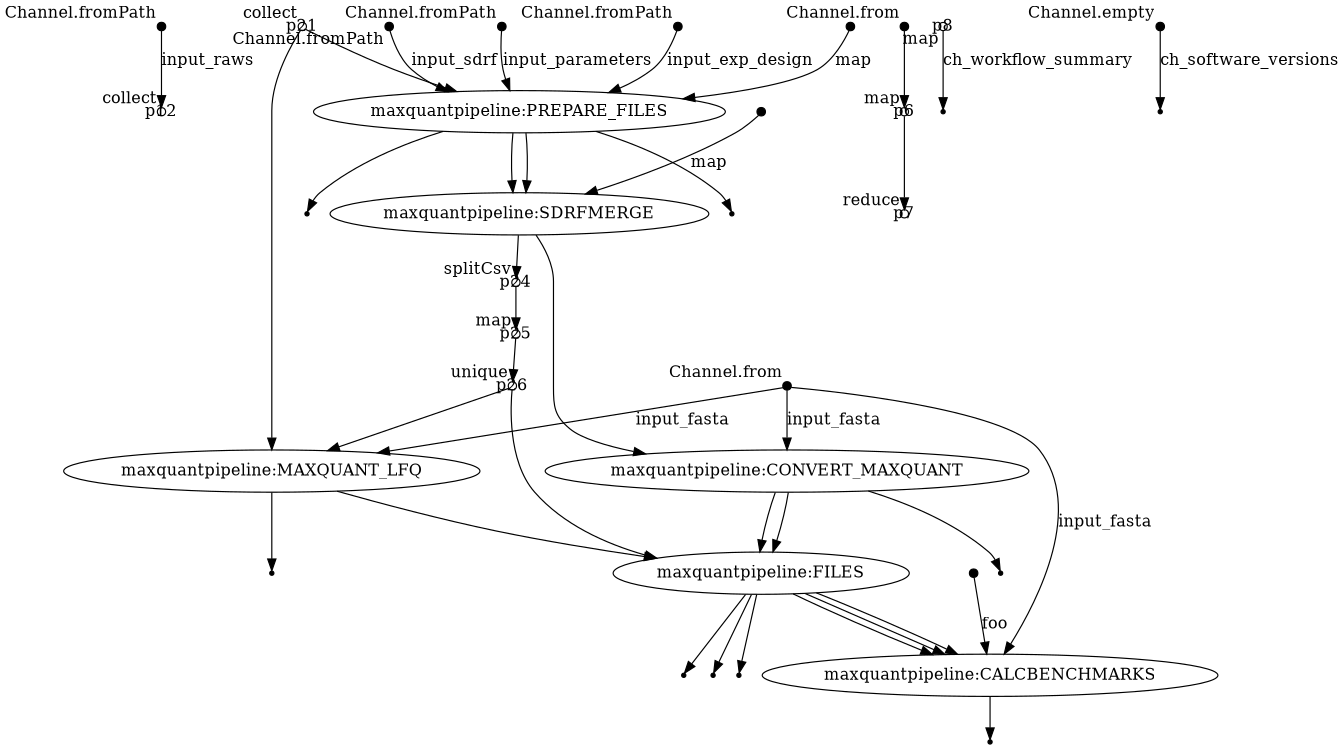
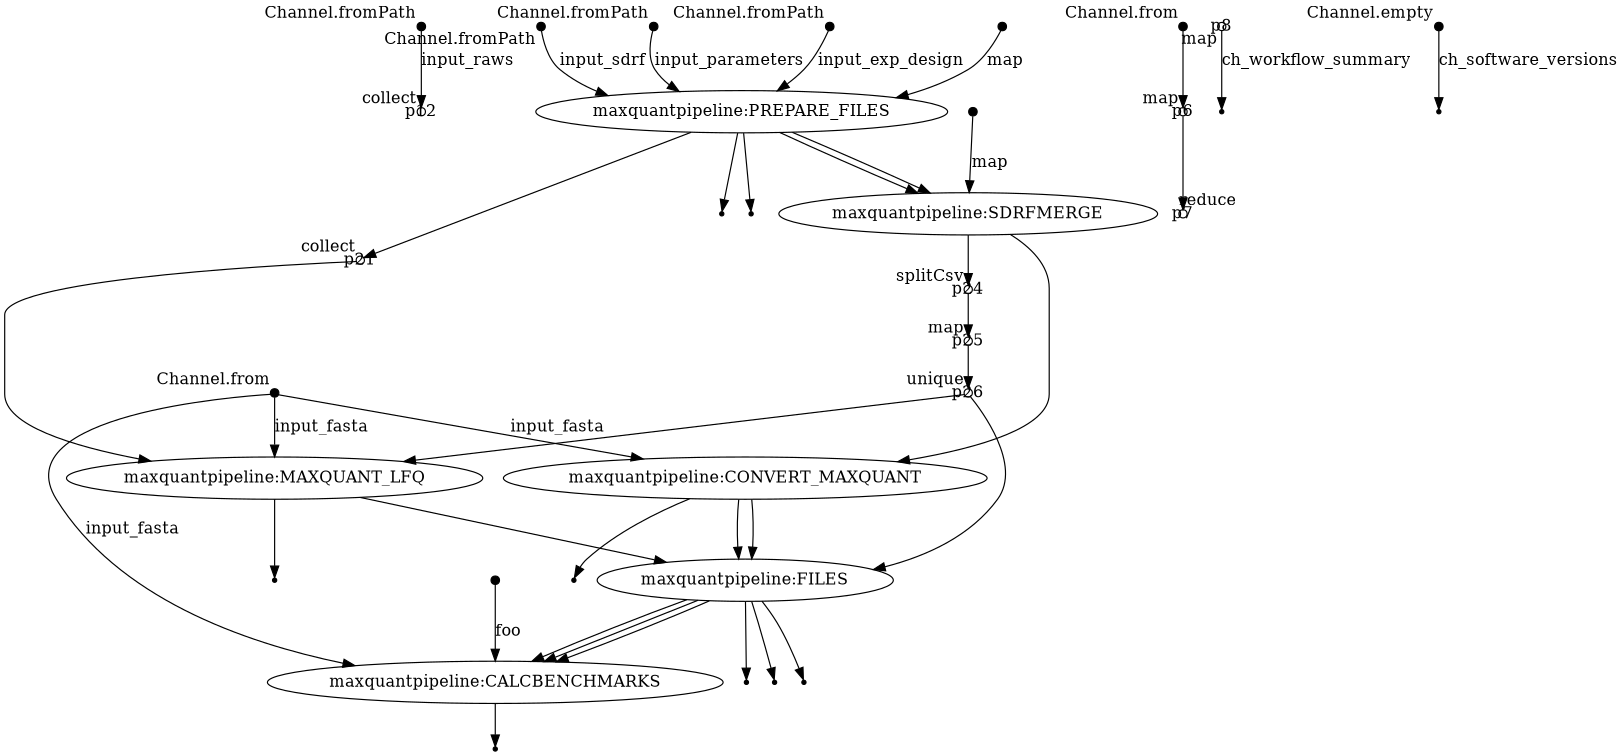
edge "p21 collect" -> "maxquantpipeline:PREPARE_FILES": reversed
